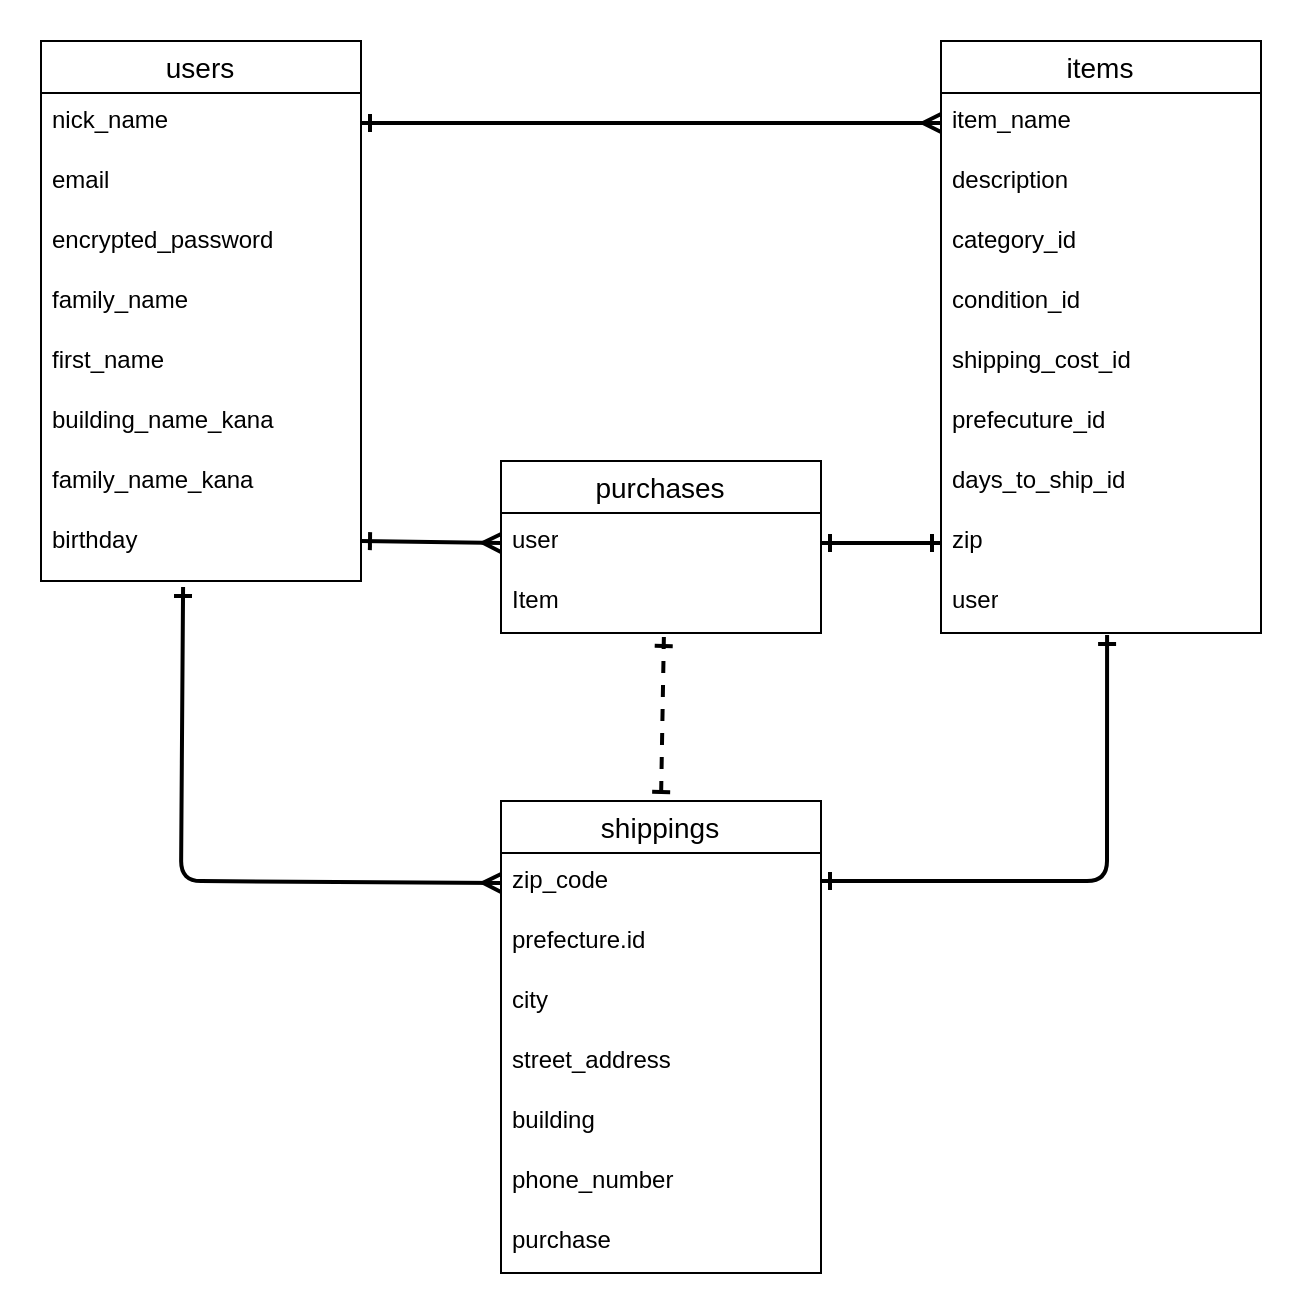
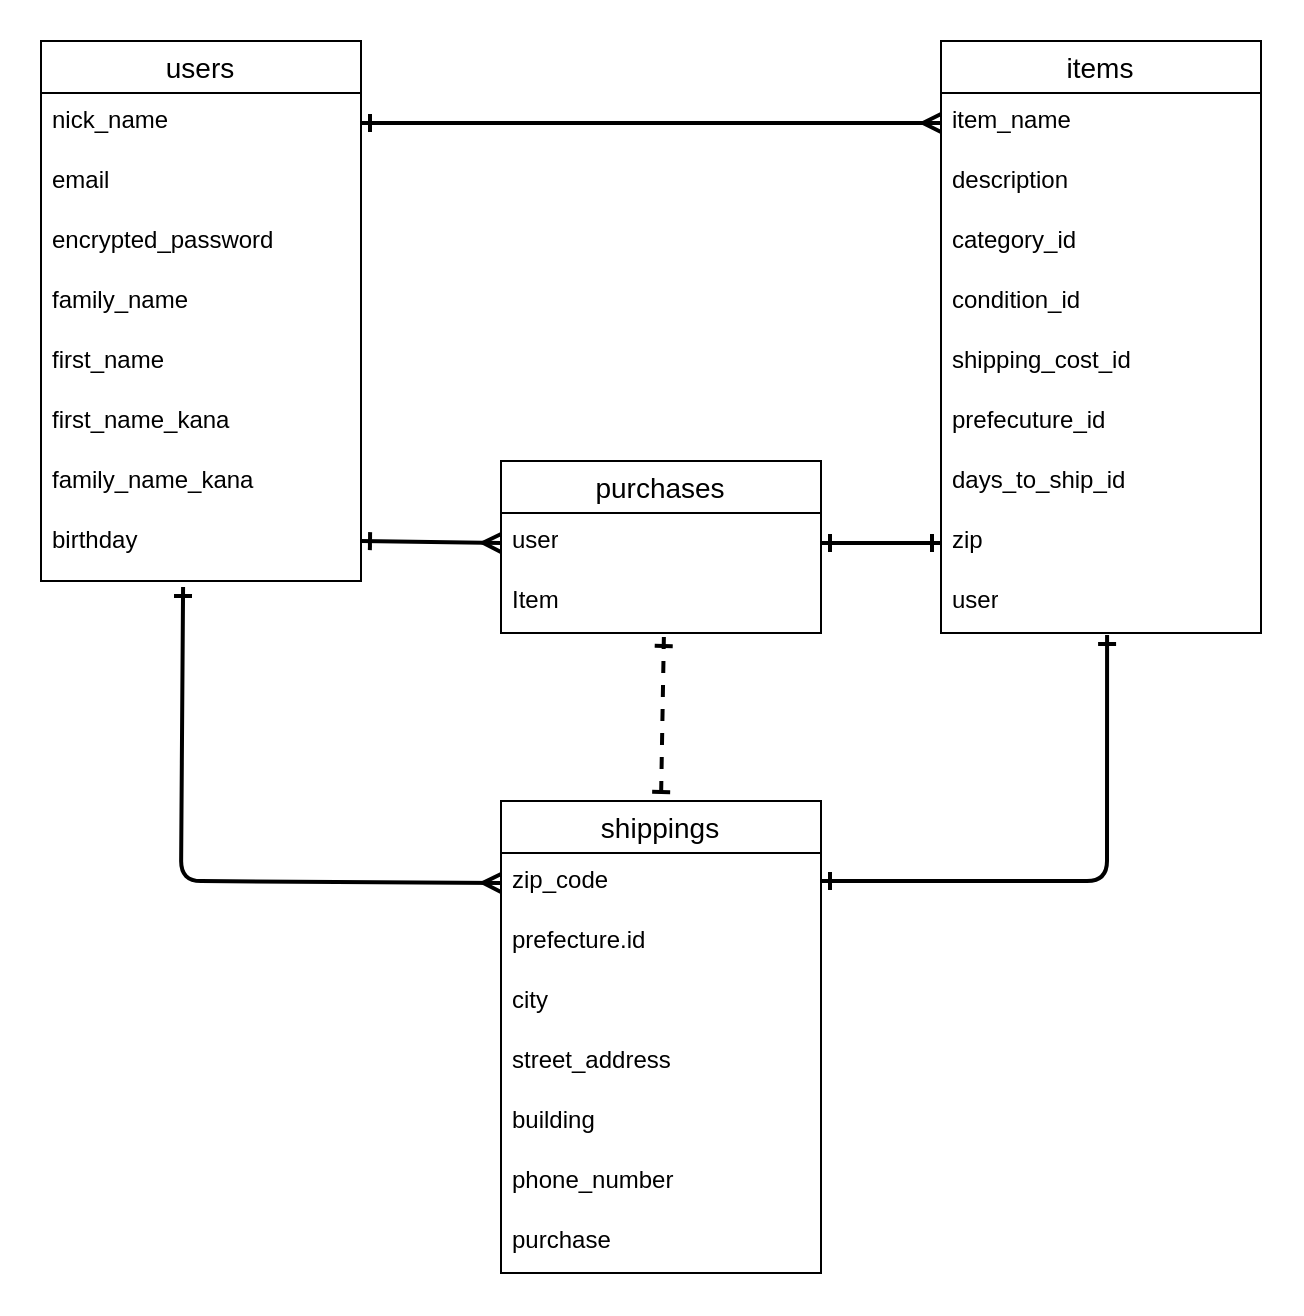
node "building_name_kana": label "building_name_kana" -> "first_name_kana"
